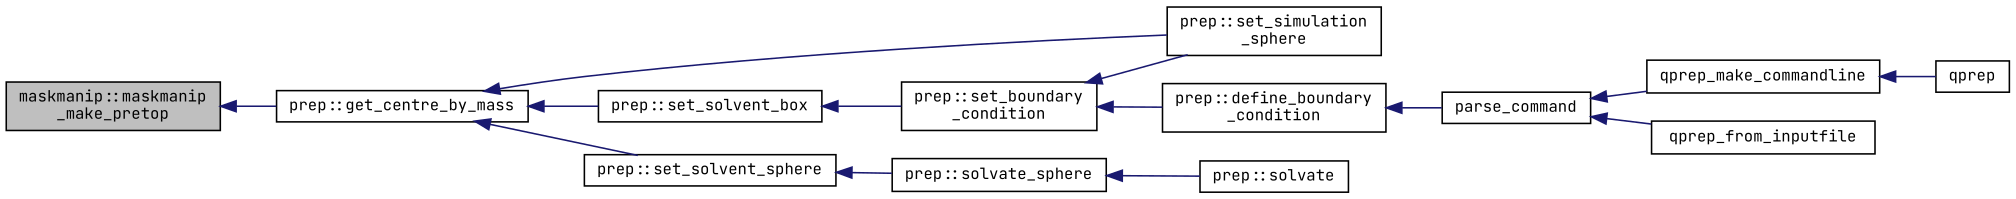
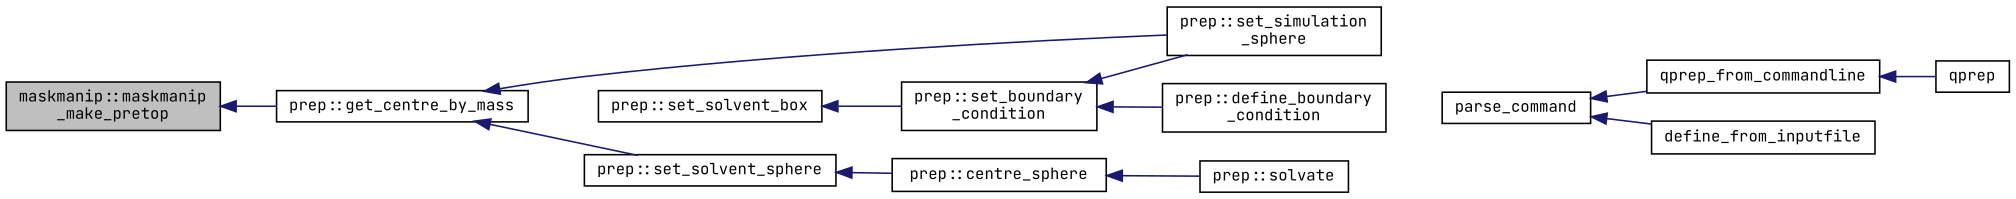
node "qprep_make_commandline": label "qprep_make_commandline" -> "qprep_from_commandline"
edge "prep::set_solvent_box" -> "prep::get_centre_by_mass": removed
edge "parse_command" -> "prep::define_boundary _condition": removed
node "qprep_from_inputfile": label "qprep_from_inputfile" -> "define_from_inputfile"
node "prep::solvate_sphere": label "prep::solvate_sphere" -> "prep::centre_sphere"
